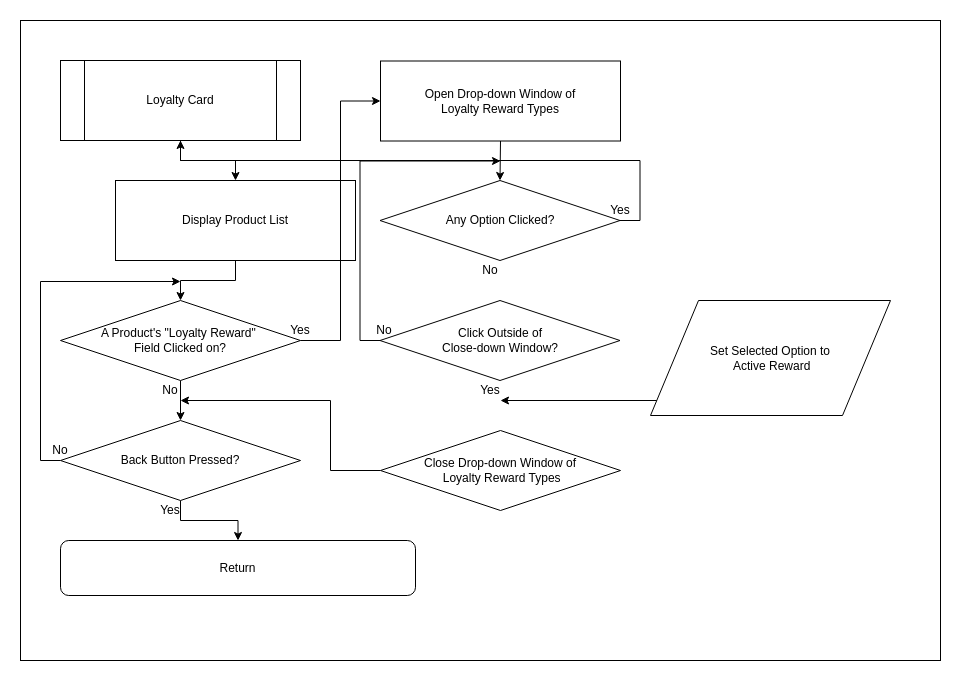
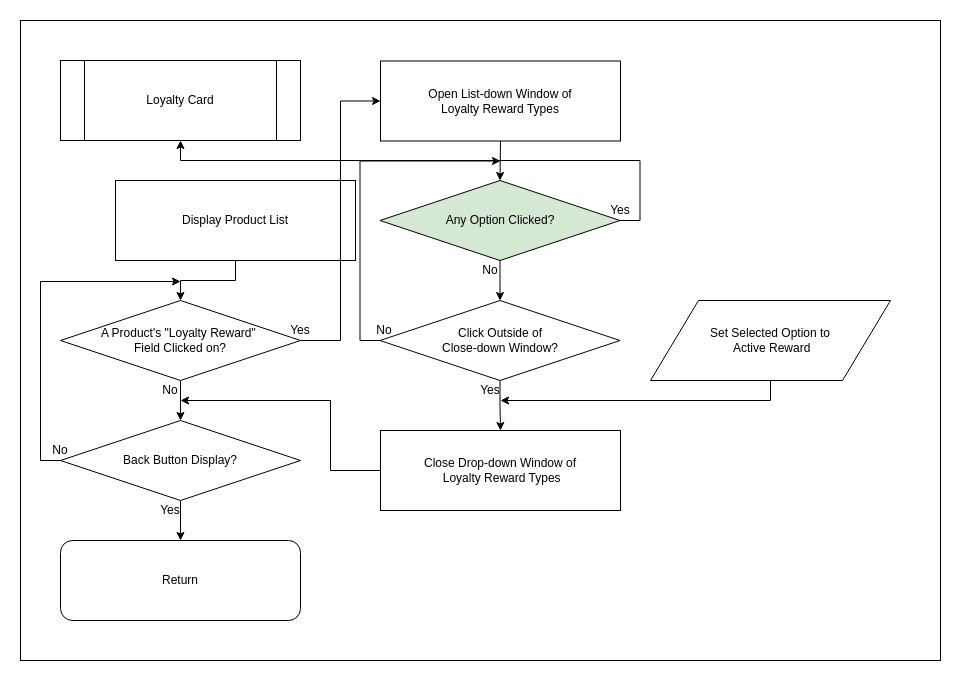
node "Open Drop-down Window of Loyalty Reward Types": label "Open Drop-down Window of Loyalty Reward Types" -> "Open List-down Window of Loyalty Reward Types"
edge "Loyalty Card" -> "Display Product List": removed
node "Any Option Clicked?": fillcolor #ffffff -> #d5e8d4
edge "Any Option Clicked?" -> "Click Outside of Close-down Window?": added
node "Set Selected Option to Active Reward": size 240x115 -> 240x80
edge "Click Outside of Close-down Window?" -> "Close Drop-down Window of Loyalty Reward Types": added
node "Back Button Pressed?": label "Back Button Pressed?" -> "Back Button Display?"
node "Close Drop-down Window of Loyalty Reward Types": shape diamond -> rectangle
node "Return": size 355x55 -> 240x80
